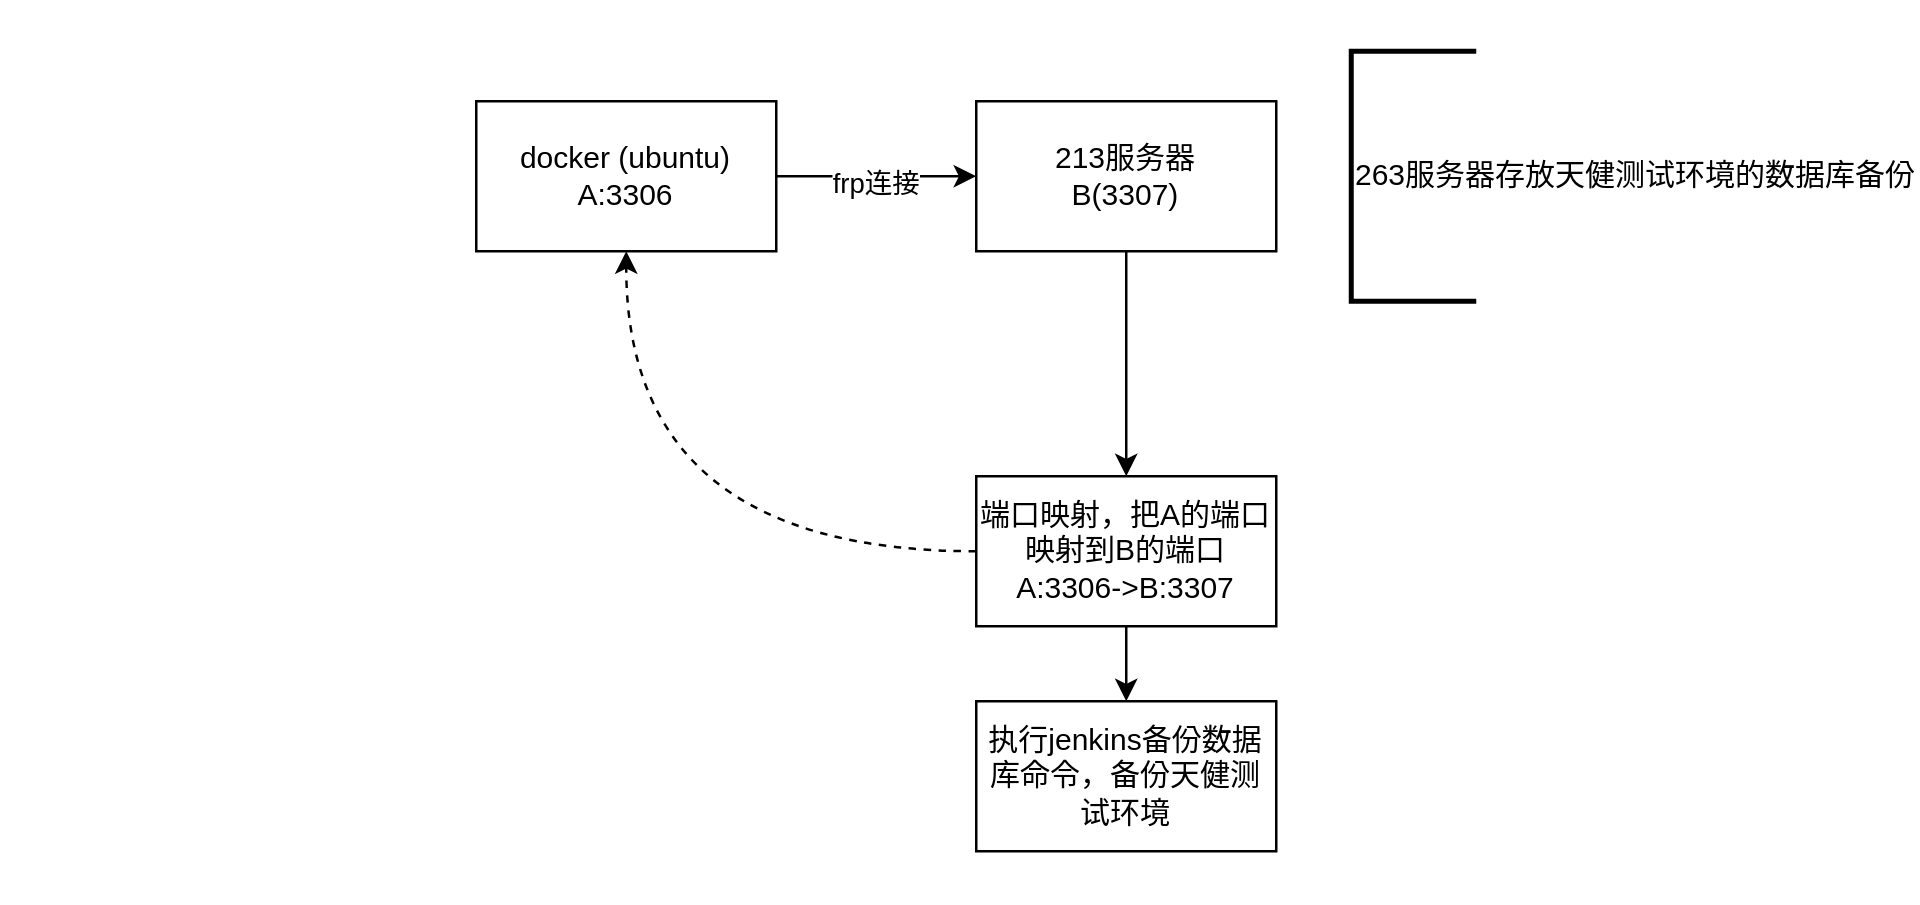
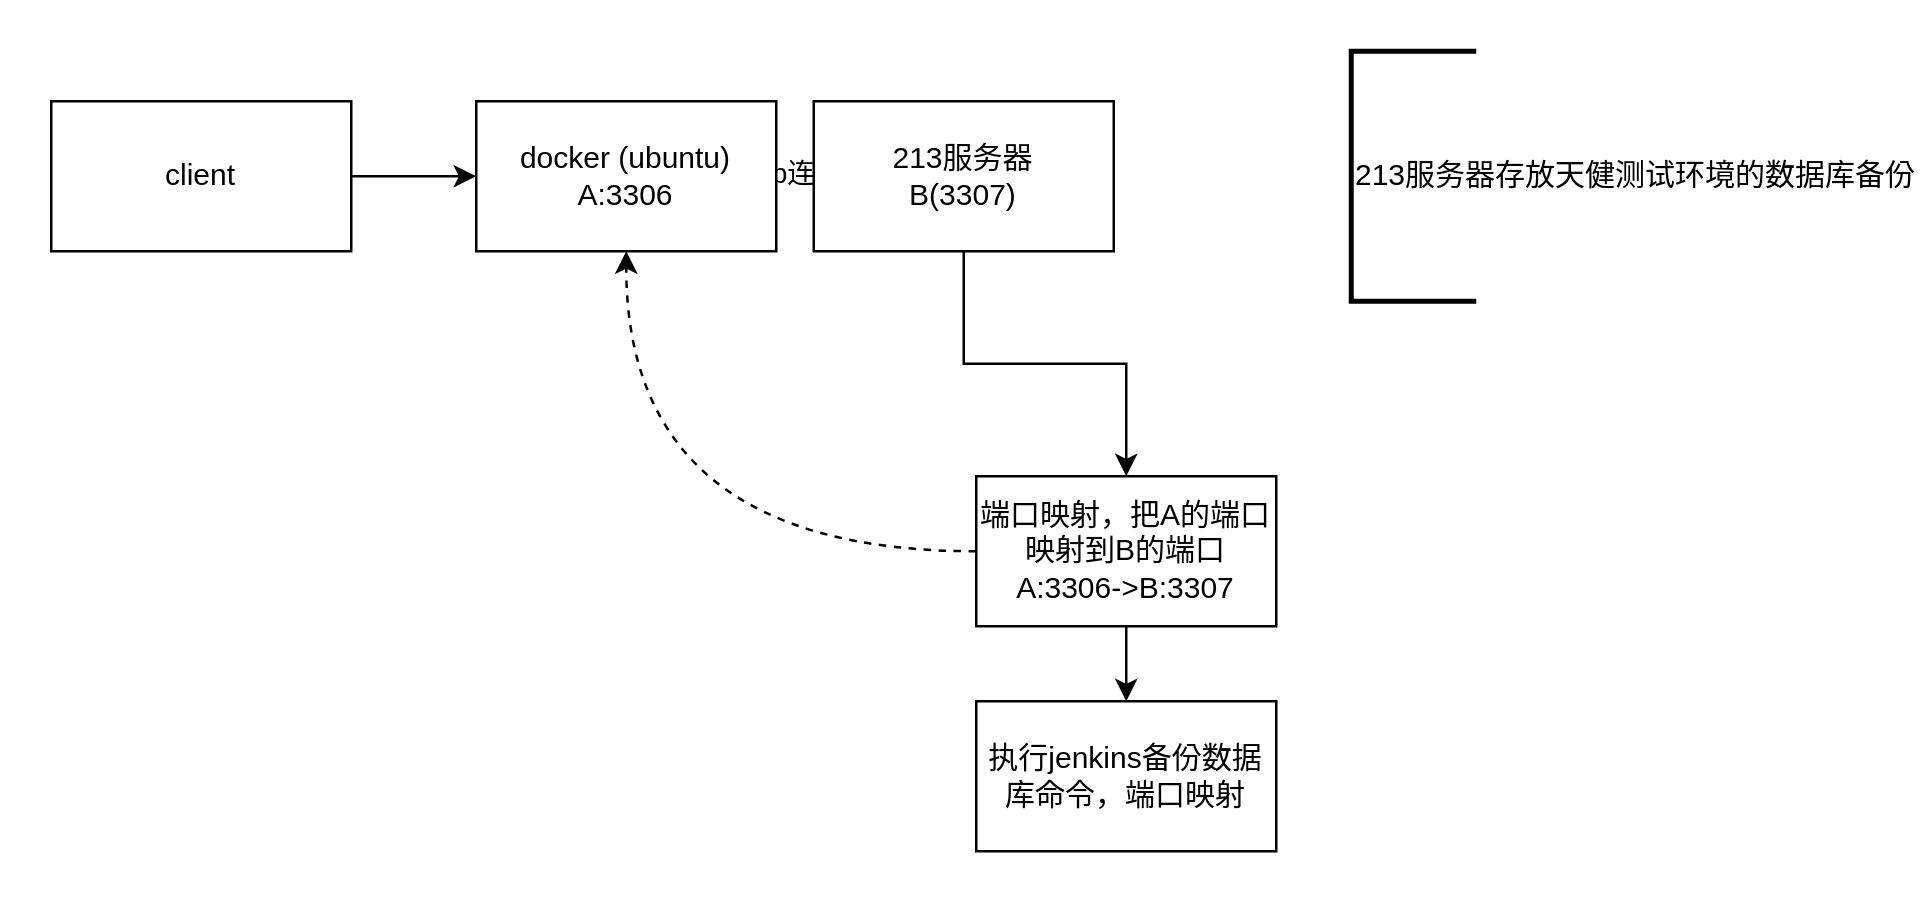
node "client": added
edge "client" -> "docker (ubuntu) A:3306": added
node "213服务器 B(3307)": moved (1126, 176) -> (964, 176)
node "263服务器存放天健测试环境的数据库备份": label "263服务器存放天健测试环境的数据库备份" -> "213服务器存放天健测试环境的数据库备份"
node "执行jenkins备份数据库命令，备份天健测试环境": label "执行jenkins备份数据库命令，备份天健测试环境" -> "执行jenkins备份数据库命令，端口映射"
